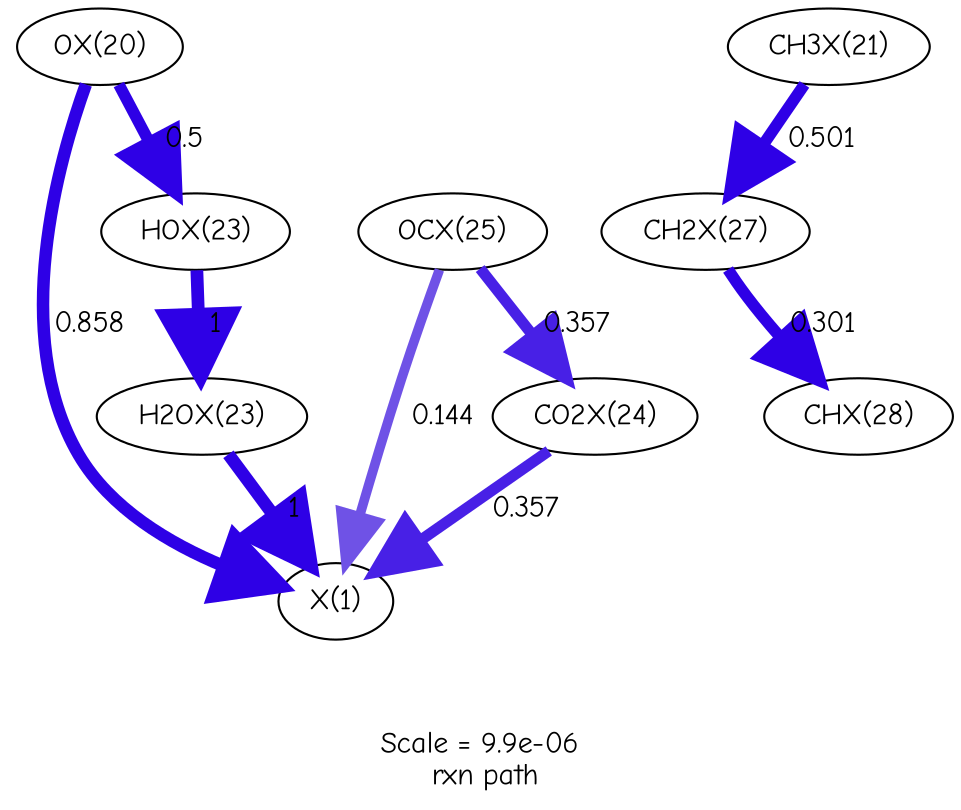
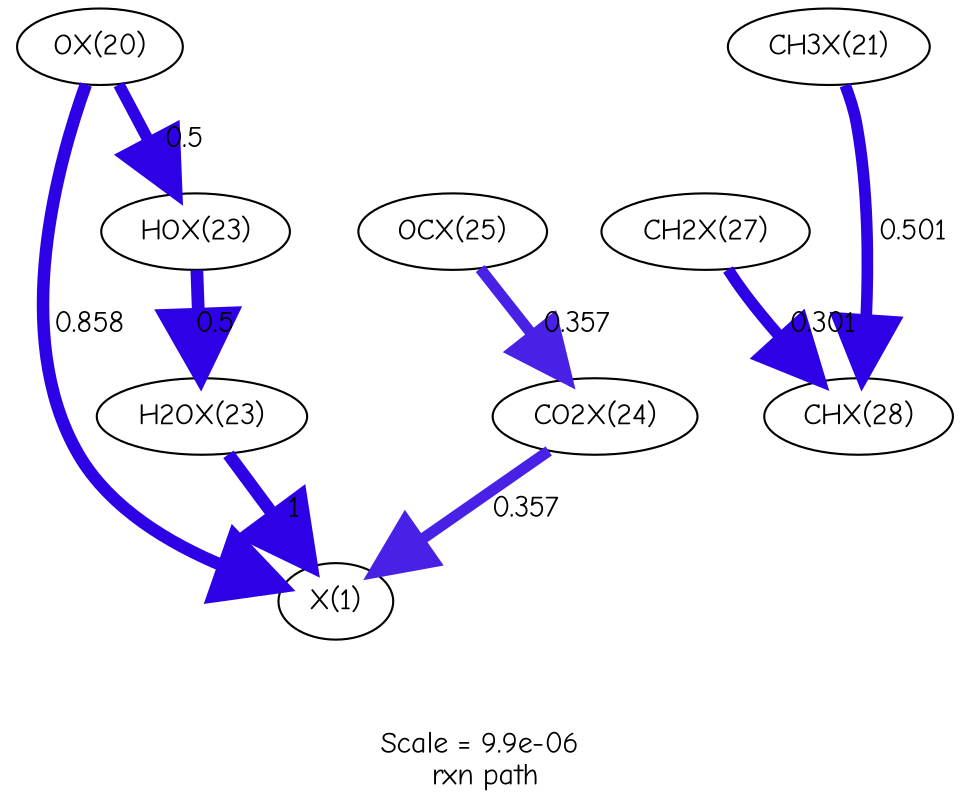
edge "CH3X(21)" -> "CH2X(27)": now "CH3X(21)" -> "CHX(28)"
edge "HOX(23)" -> "H2OX(23)": label " 1" -> " 0.5"
edge "OCX(25)" -> "X(1)": removed, label "0.144"
